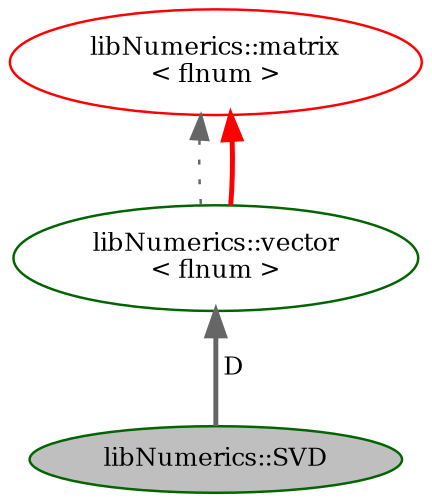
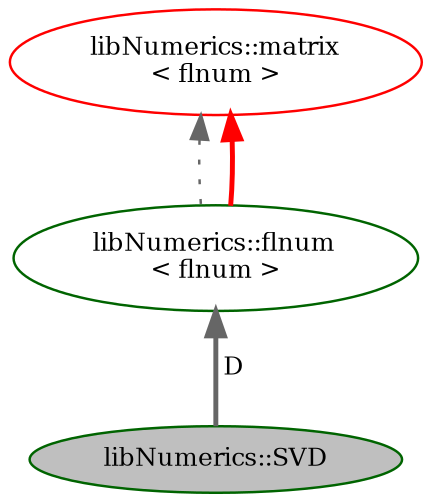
node "libNumerics::vector < flnum >": label "libNumerics::vector < flnum >" -> "libNumerics::flnum < flnum >"
